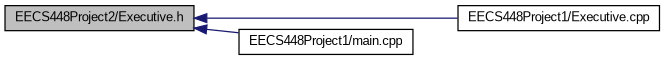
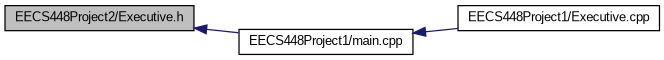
edge "EECS448Project1/Executive.cpp" -> "EECS448Project2/Executive.h": now "EECS448Project1/Executive.cpp" -> "EECS448Project1/main.cpp"
